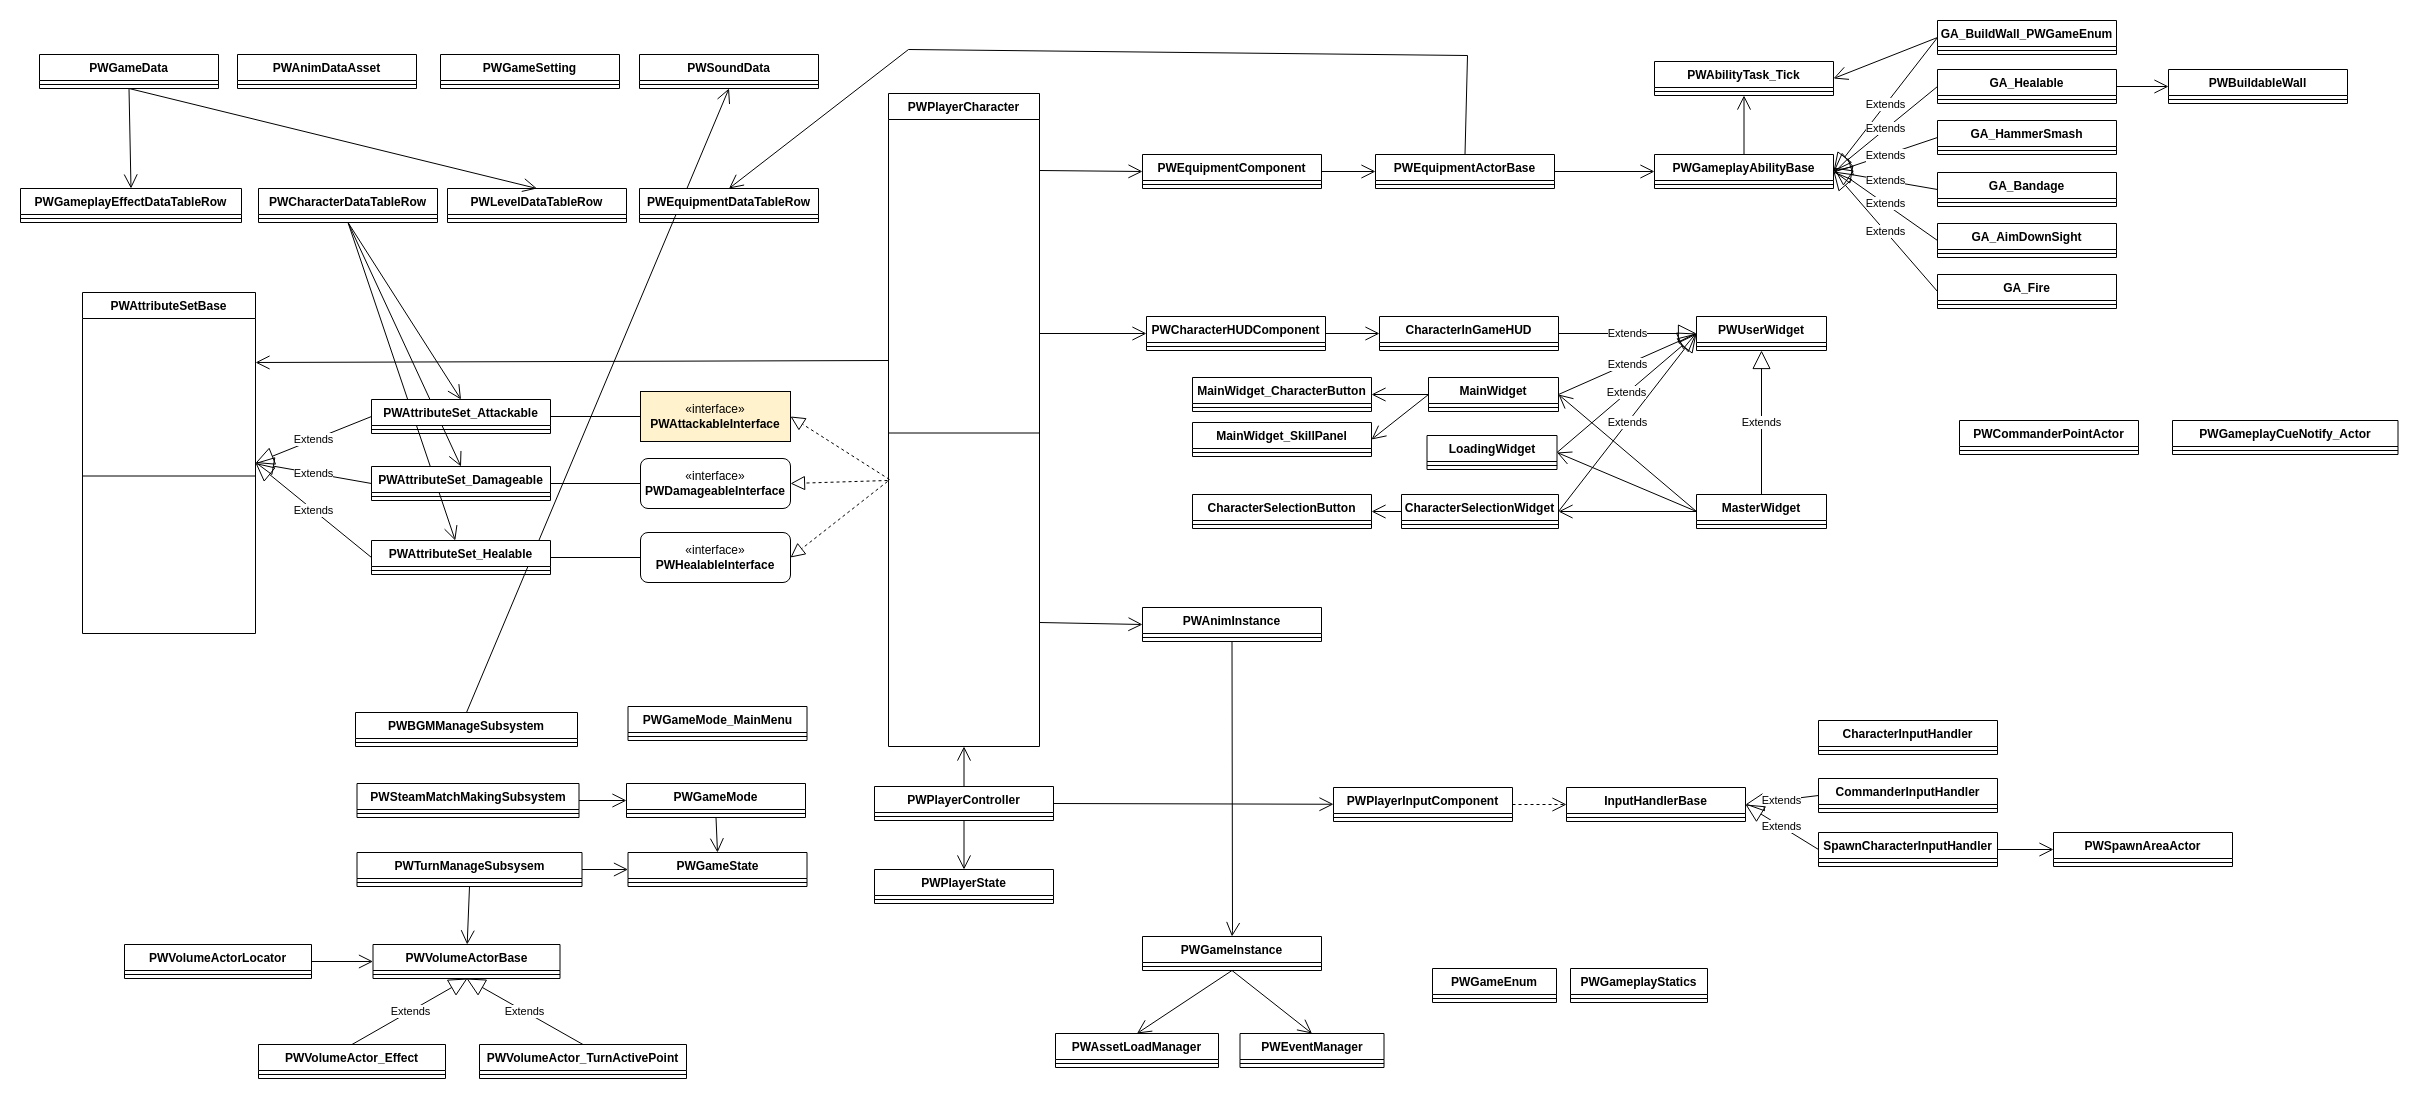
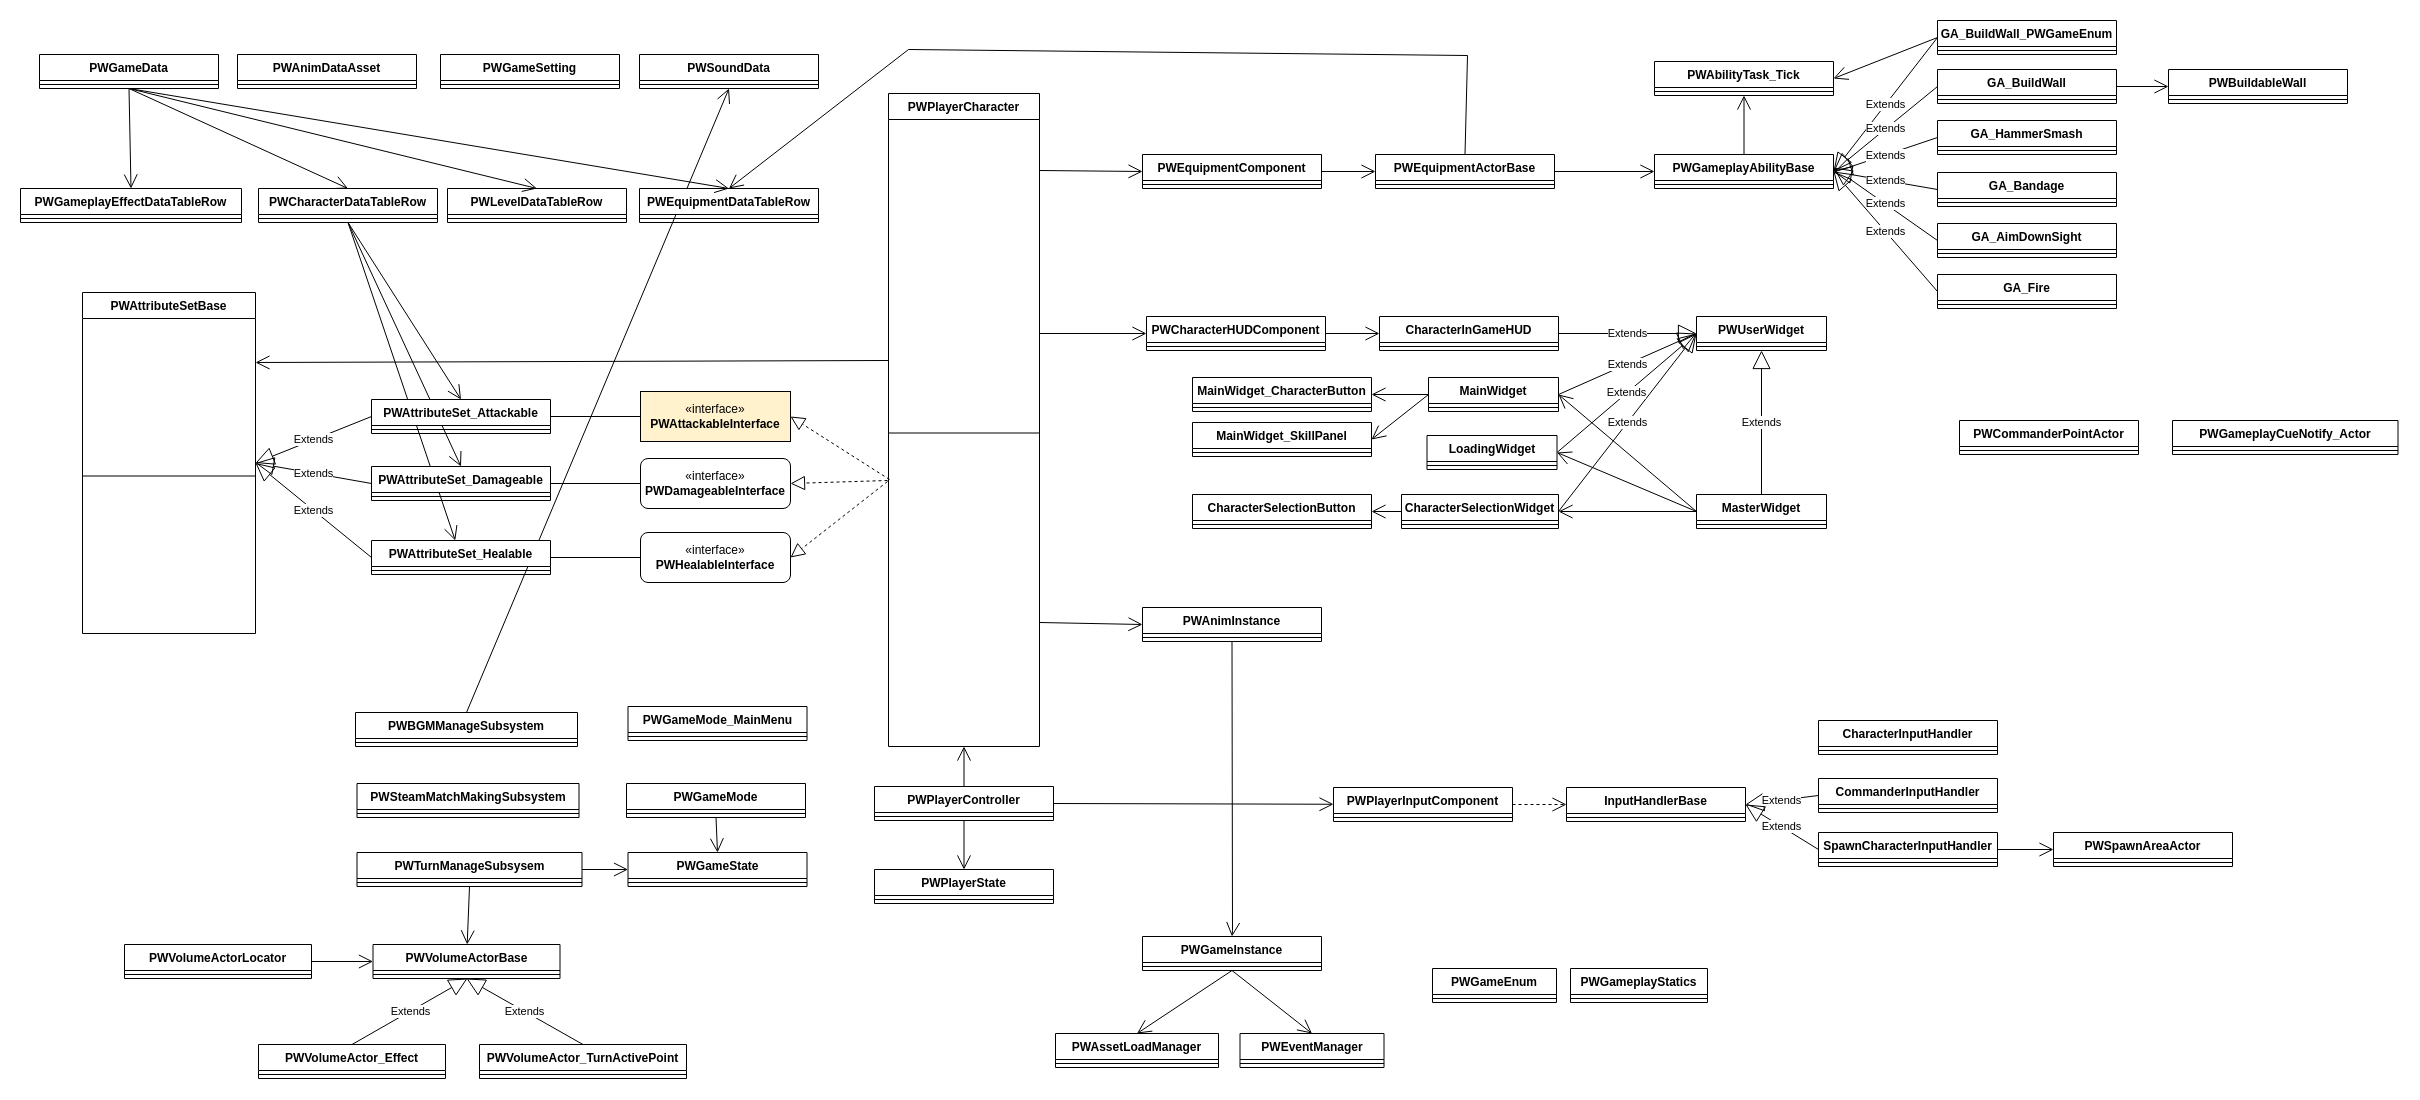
node "GA_Healable": label "GA_Healable" -> "GA_BuildWall"
edge "PWGameData" -> "PWCharacterDataTableRow": added
edge "PWGameData" -> "PWEquipmentDataTableRow": added
edge "PWSteamMatchMakingSubsystem" -> "PWGameMode": removed
